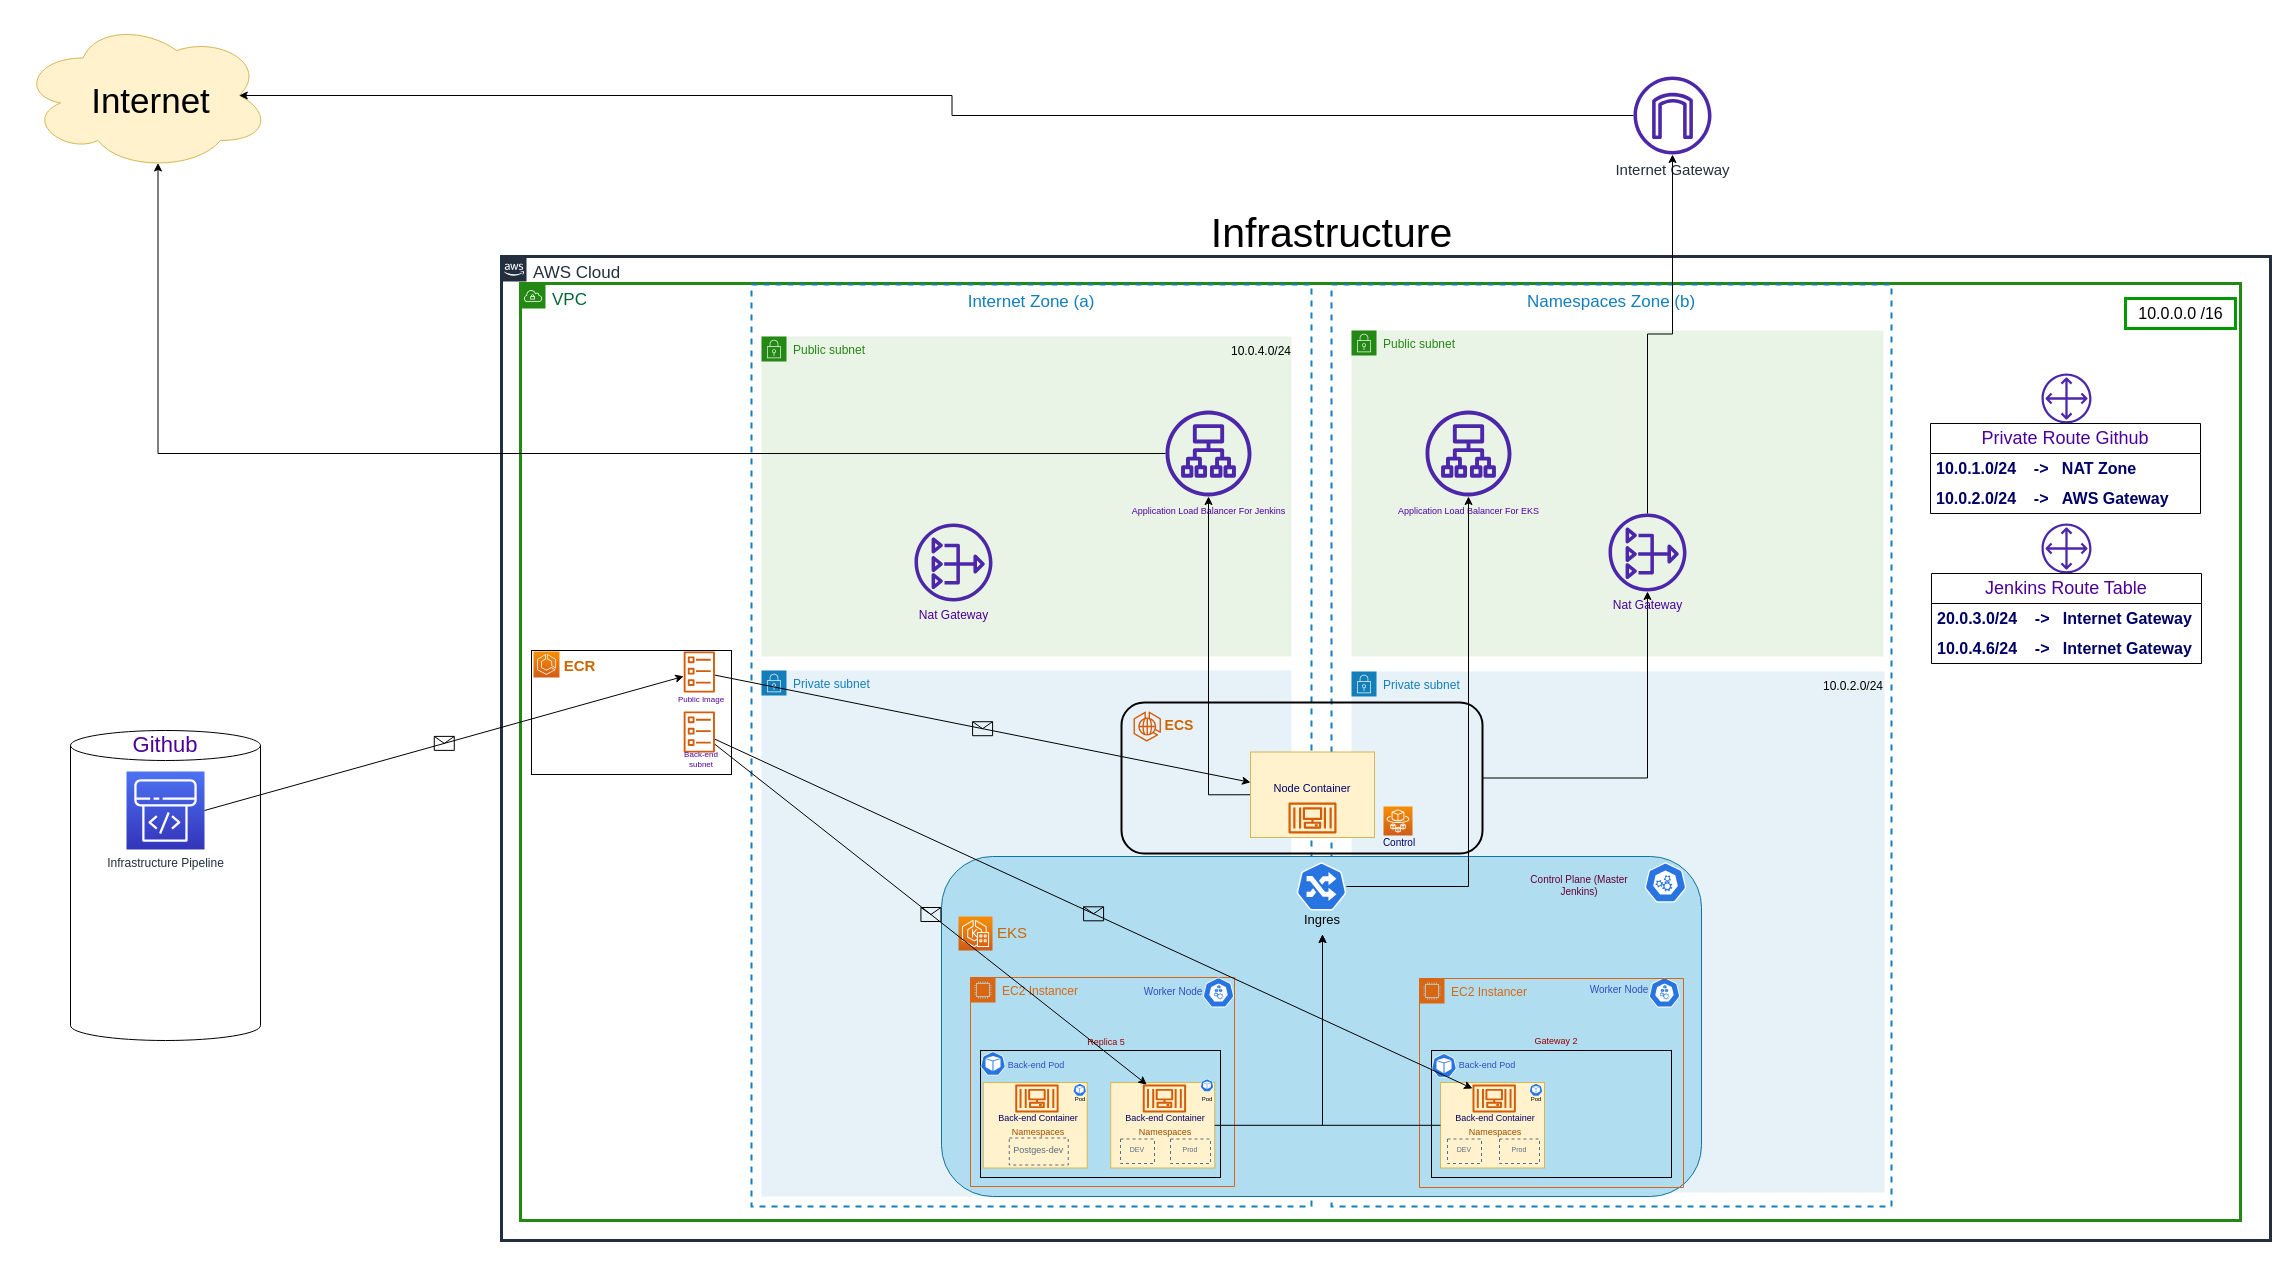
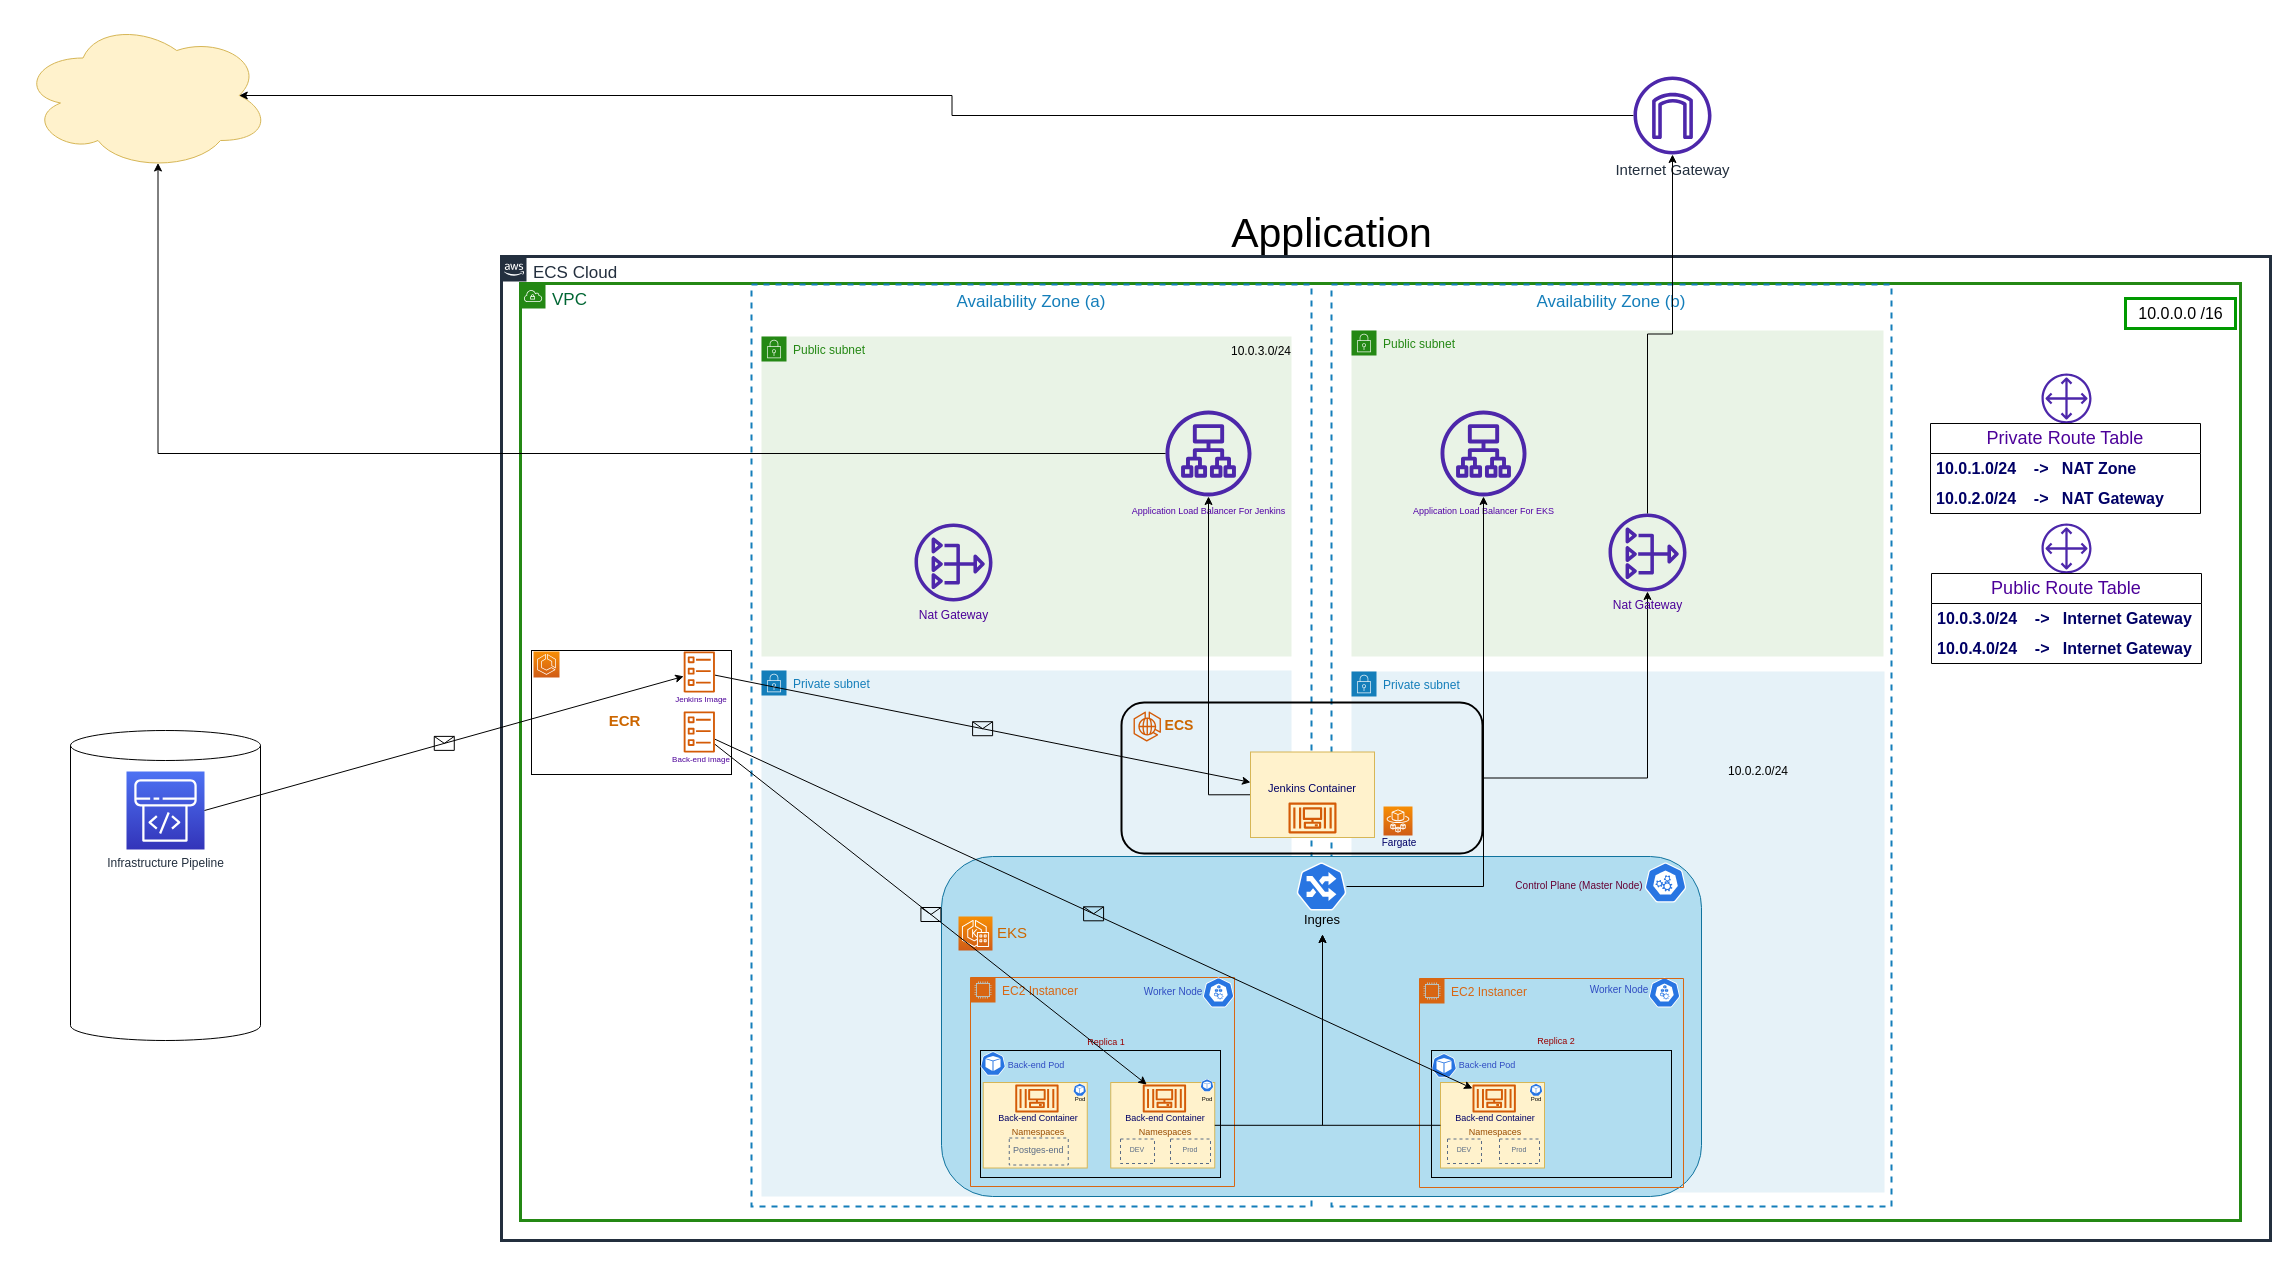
node "Internet": removed
node "Infrastructure": label "Infrastructure" -> "Application"
node "AWS Cloud": label "AWS Cloud" -> "ECS Cloud"
node "Internet Zone (a)": label "Internet Zone (a)" -> "Availability Zone (a)"
node "Namespaces Zone (b)": label "Namespaces Zone (b)" -> "Availability Zone (b)"
node "10.0.4.0/24": label "10.0.4.0/24" -> "10.0.3.0/24"
node "Private Route Github": label "Private Route Github" -> "Private Route Table"
node "Application Load Balancer For EKS": moved (1469, 454) -> (1484, 454)
node "10.0.2.0/24 -> AWS Gateway": label "10.0.2.0/24 -> AWS Gateway" -> "10.0.2.0/24 -> NAT Gateway"
node "Jenkins Route Table": label "Jenkins Route Table" -> "Public Route Table"
node "20.0.3.0/24 -> Internet Gateway": label "20.0.3.0/24 -> Internet Gateway" -> "10.0.3.0/24 -> Internet Gateway"
node "10.0.4.6/24 -> Internet Gateway": label "10.0.4.6/24 -> Internet Gateway" -> "10.0.4.0/24 -> Internet Gateway"
node "ECR": moved (580, 666) -> (625, 721)
node "10.0.2.0/24": moved (1854, 687) -> (1759, 772)
node "Public Image": label "Public Image" -> "Jenkins Image"
node "Github": removed
node "Back-end subnet": label "Back-end subnet" -> "Back-end image"
node "Node Container": label "Node Container" -> "Jenkins Container"
node "Control": label "Control" -> "Fargate"
node "Control Plane (Master Jenkins)": label "Control Plane (Master Jenkins)" -> "Control Plane (Master Node)"
node "Gateway 2": label "Gateway 2" -> "Replica 2"
node "Replica 5": label "Replica 5" -> "Replica 1"
node "Postges-dev": label "Postges-dev" -> "Postges-end"
